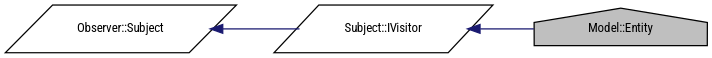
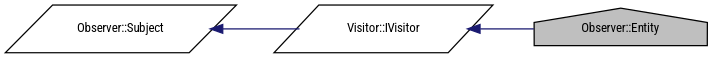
node "Subject::IVisitor": label "Subject::IVisitor" -> "Visitor::IVisitor"
node "Model::Entity": label "Model::Entity" -> "Observer::Entity"
